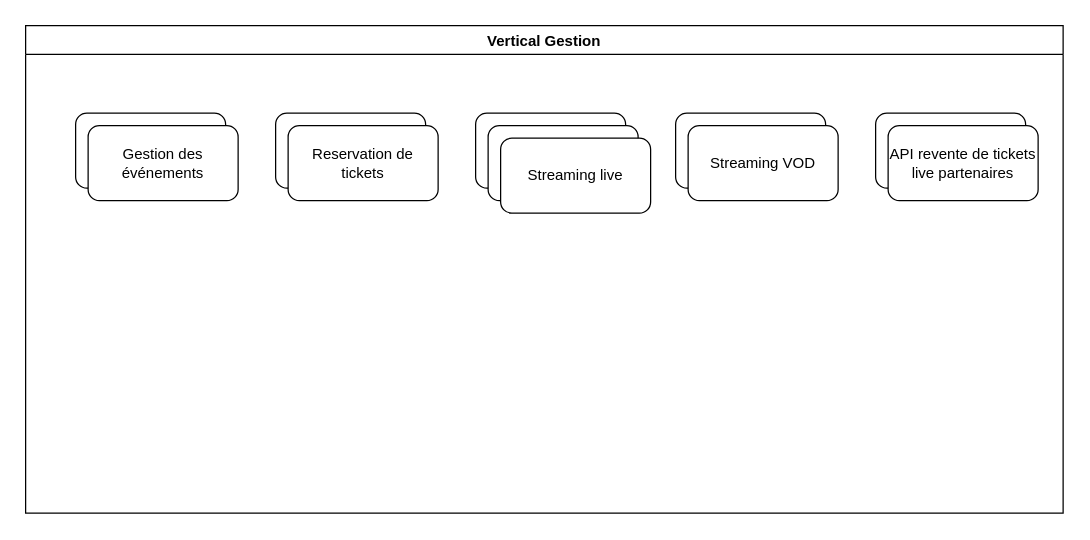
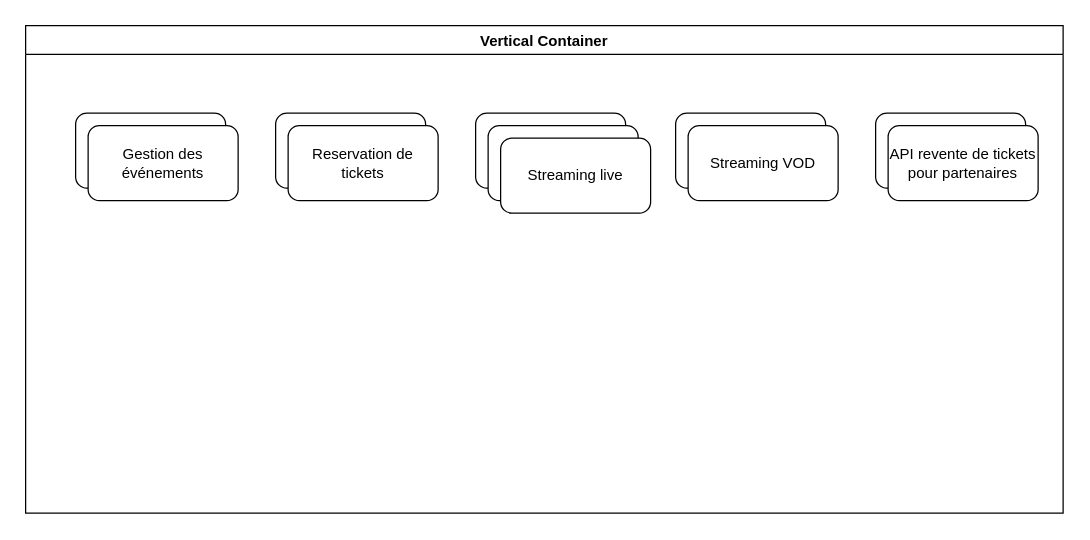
node "Vertical Gestion": label "Vertical Gestion" -> "Vertical Container"
node "API revente de tickets live partenaires": label "API revente de tickets live partenaires" -> "API revente de tickets pour partenaires"
